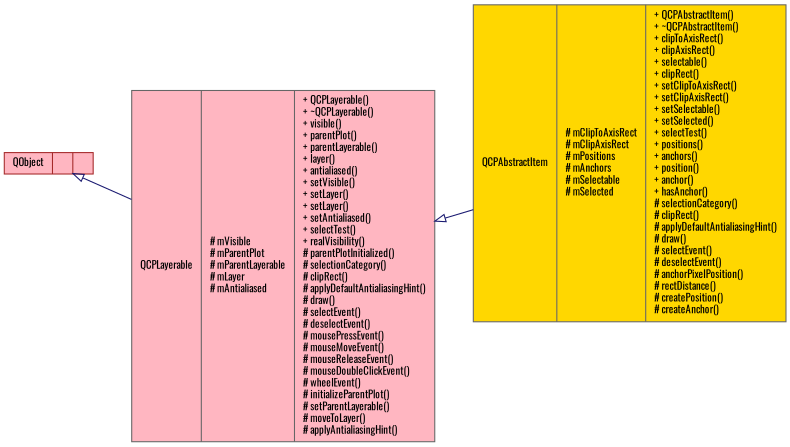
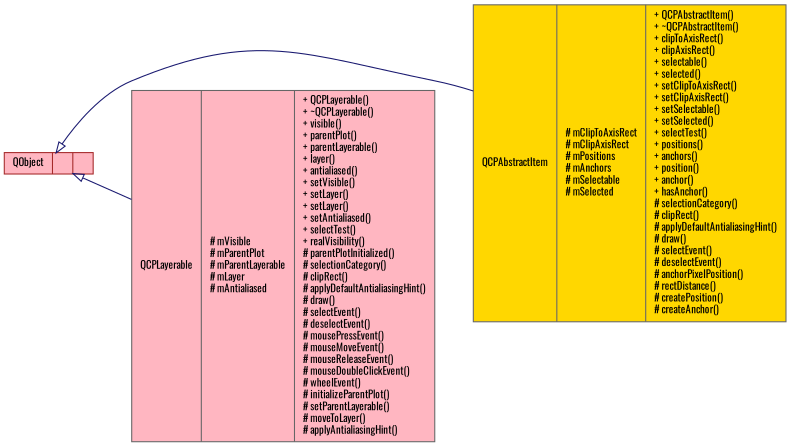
node "QCPAbstractItem": text "+ clipRect()" -> "+ selected()"
edge "QCPAbstractItem" -> "QCPLayerable": now "QCPAbstractItem" -> "QObject"
